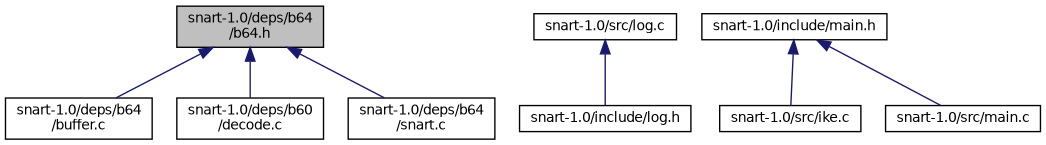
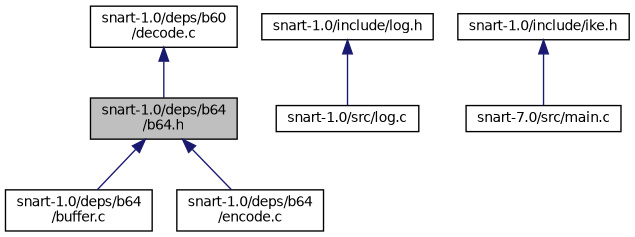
node "snart-1.0/include/main.h": label "snart-1.0/include/main.h" -> "snart-1.0/include/ike.h"
edge "snart-1.0/deps/b60 /decode.c" -> "snart-1.0/deps/b64 /b64.h": reversed
edge "snart-1.0/include/log.h" -> "snart-1.0/src/log.c": reversed
node "snart-1.0/deps/b64 /snart.c": label "snart-1.0/deps/b64 /snart.c" -> "snart-1.0/deps/b64 /encode.c"
node "snart-1.0/src/ike.c": removed
node "snart-1.0/src/main.c": label "snart-1.0/src/main.c" -> "snart-7.0/src/main.c"
